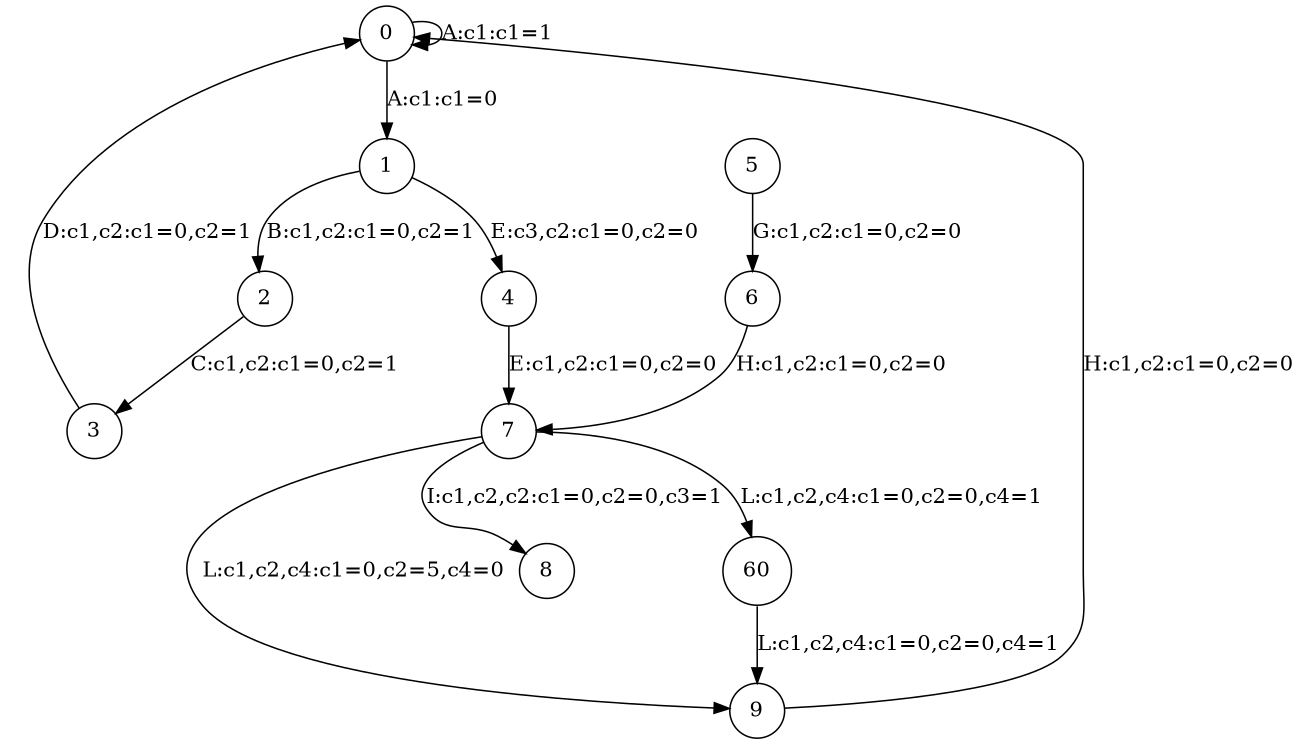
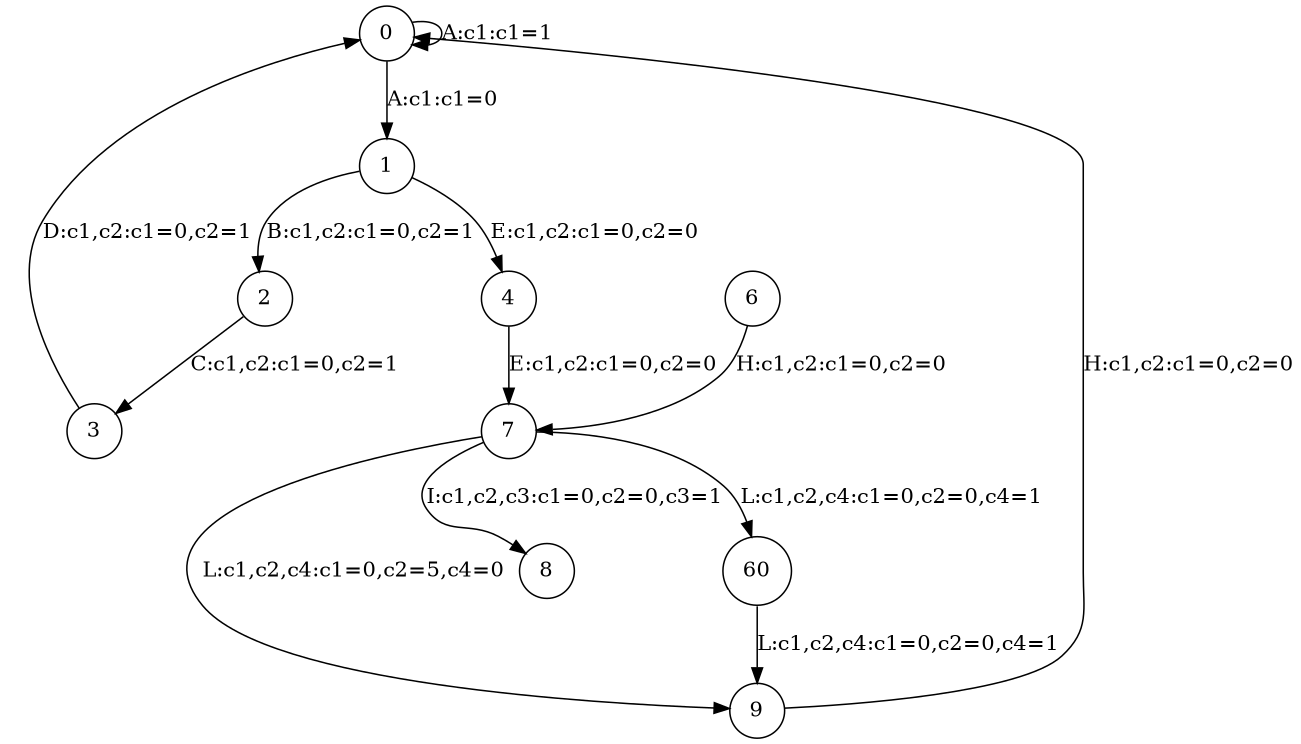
node "5": removed
edge "1" -> "4": label "E:c3,c2:c1=0,c2=0" -> "E:c1,c2:c1=0,c2=0"
edge "7" -> "8": label "I:c1,c2,c2:c1=0,c2=0,c3=1" -> "I:c1,c2,c3:c1=0,c2=0,c3=1"
